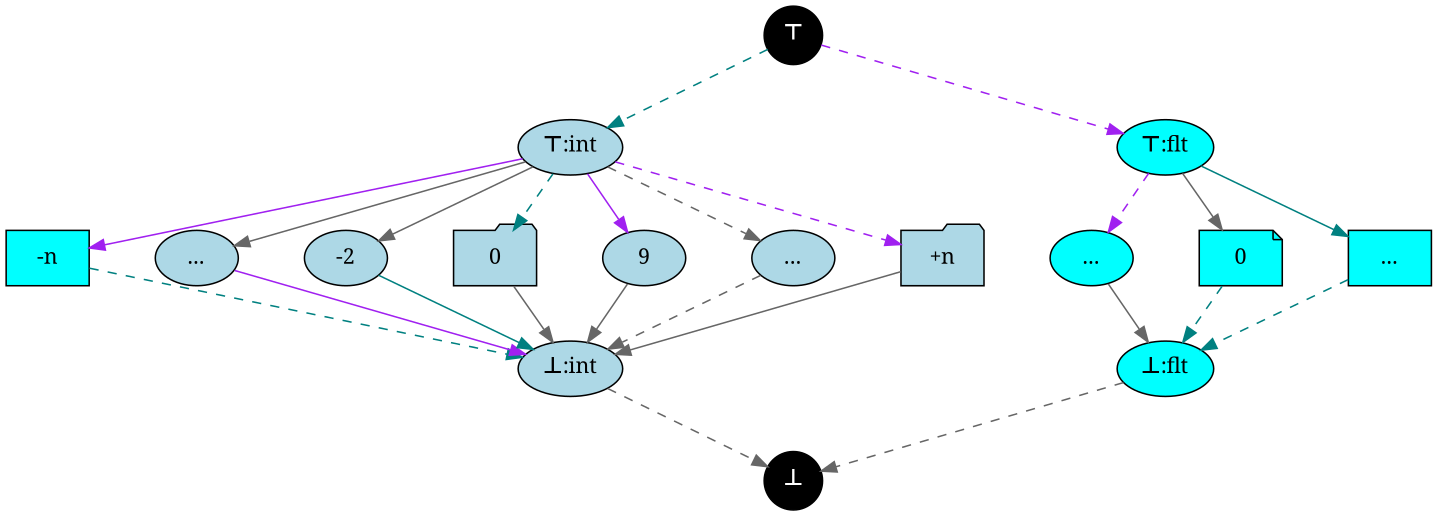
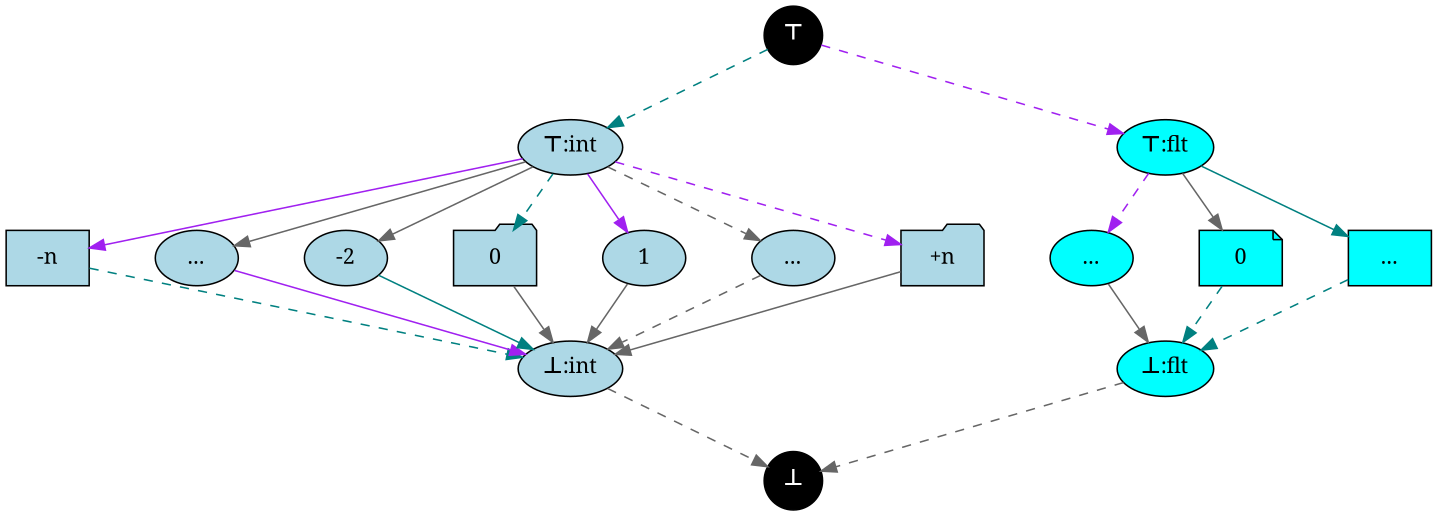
node "-n": fillcolor aqua -> lightblue
node "9": label "9" -> "1"
